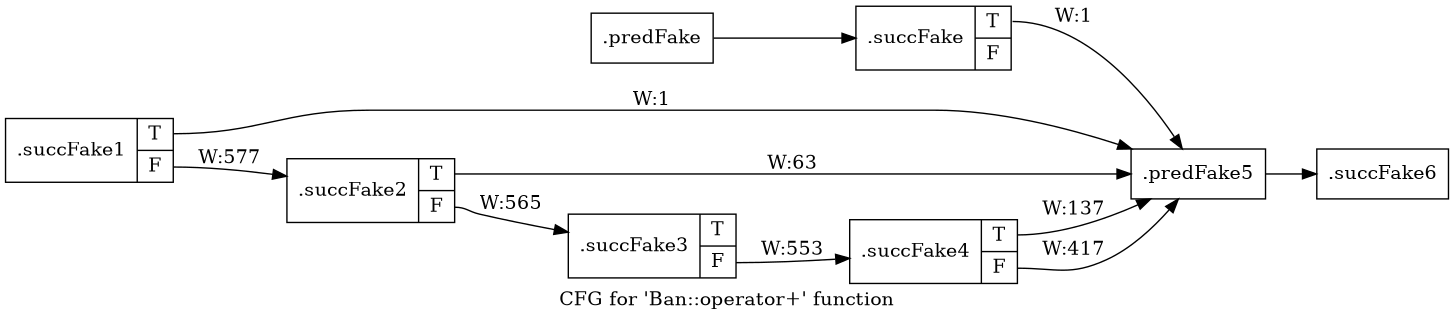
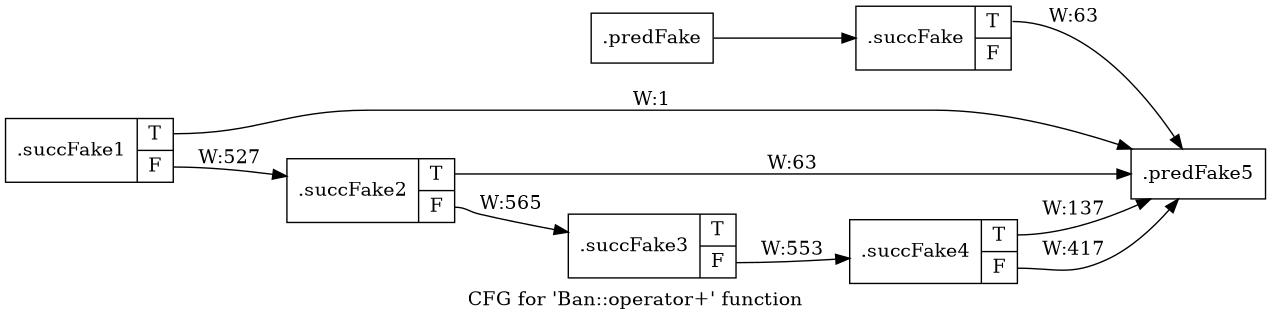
edge ".succFake" -> ".predFake5": label "W:1" -> "W:63"
edge ".succFake1" -> ".succFake2": label "W:577" -> "W:527"
node ".succFake6": removed
